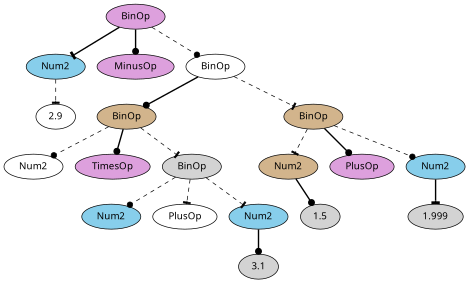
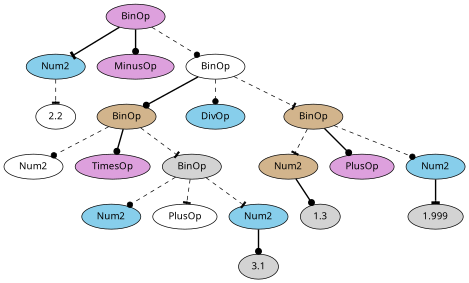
node "2.9": label "2.9" -> "2.2"
node "DivOp": added
node "1.5": label "1.5" -> "1.3"
